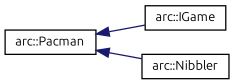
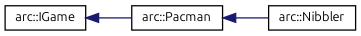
edge "arc::IGame" -> "arc::Pacman": reversed
